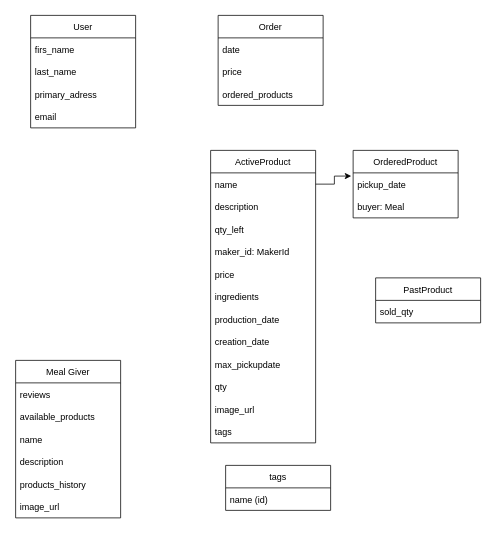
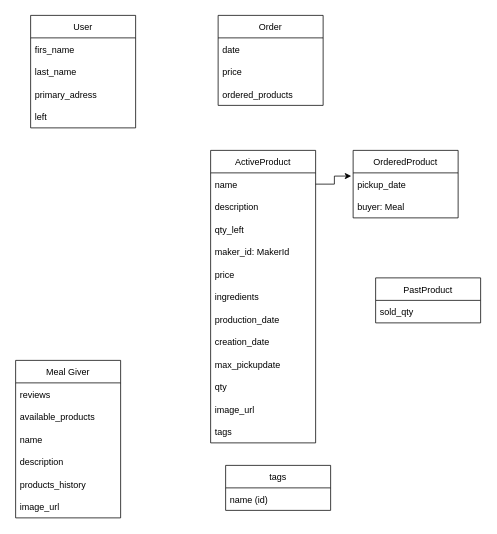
node "email": label "email" -> "left"
